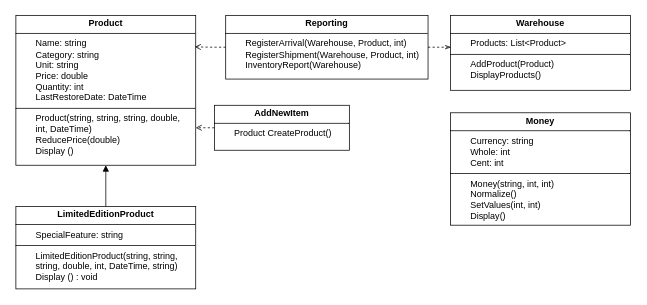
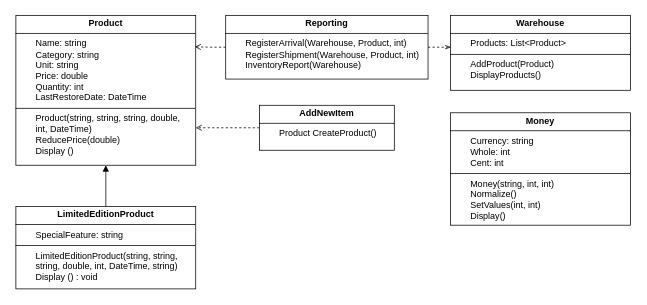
node "AddNewItem Product CreateProduct()": moved (282, 128) -> (327, 128)
